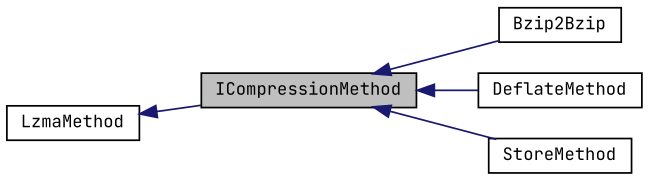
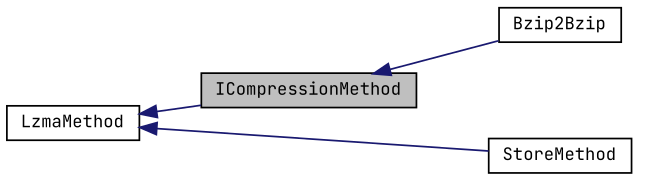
node "DeflateMethod": removed
edge "StoreMethod" -> "ICompressionMethod": now "StoreMethod" -> "LzmaMethod"
